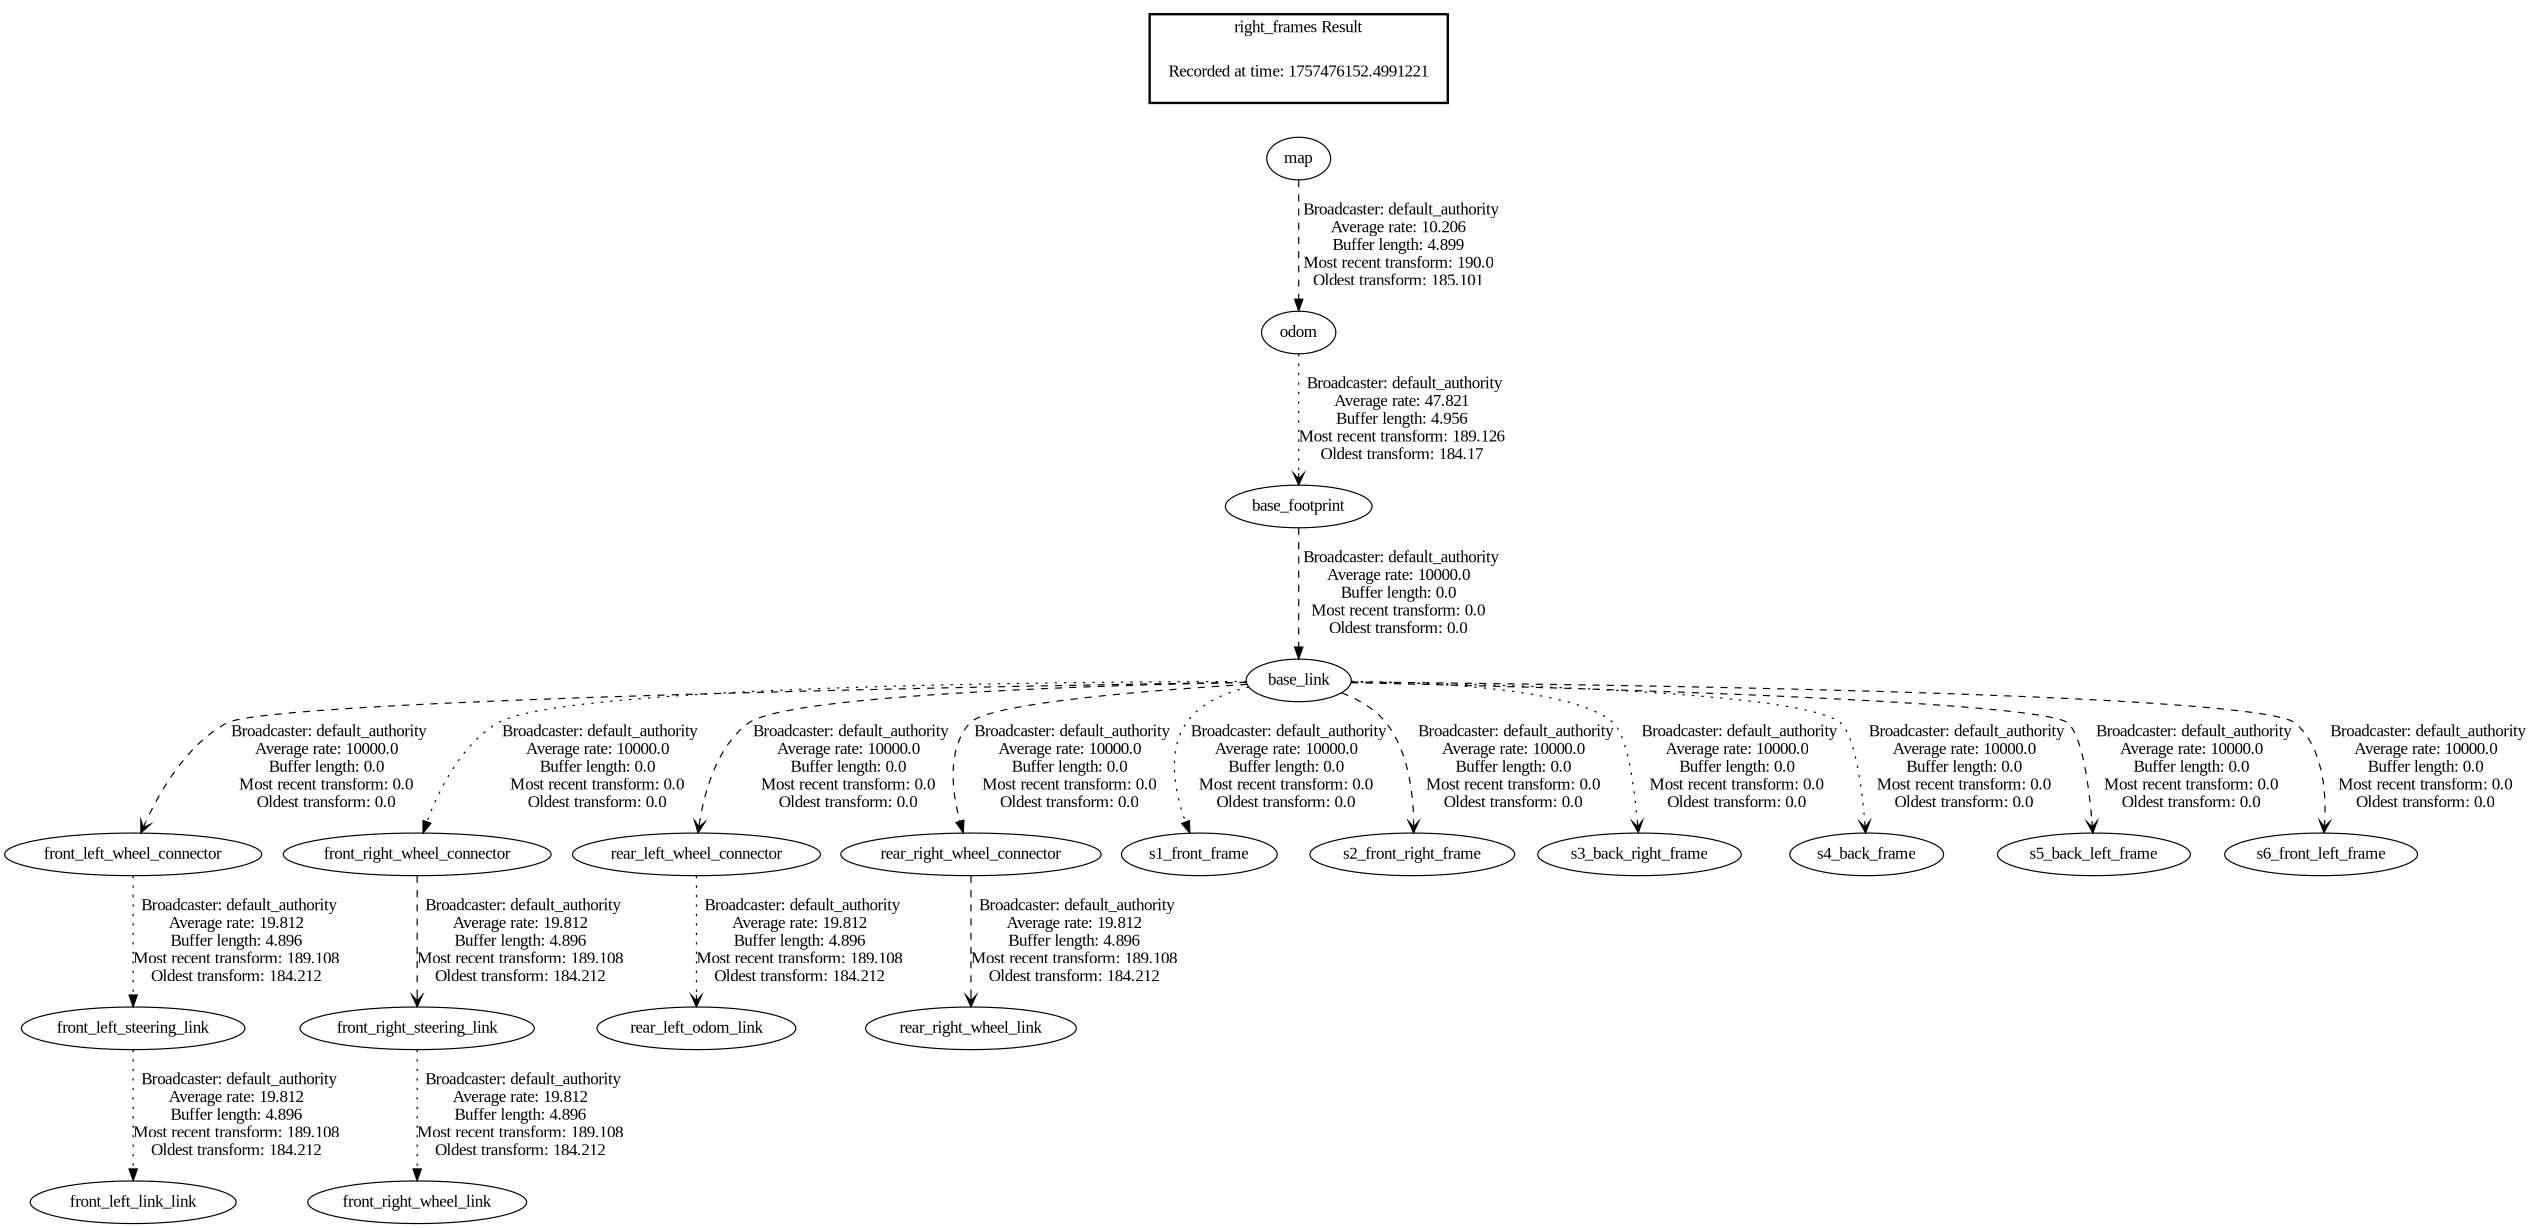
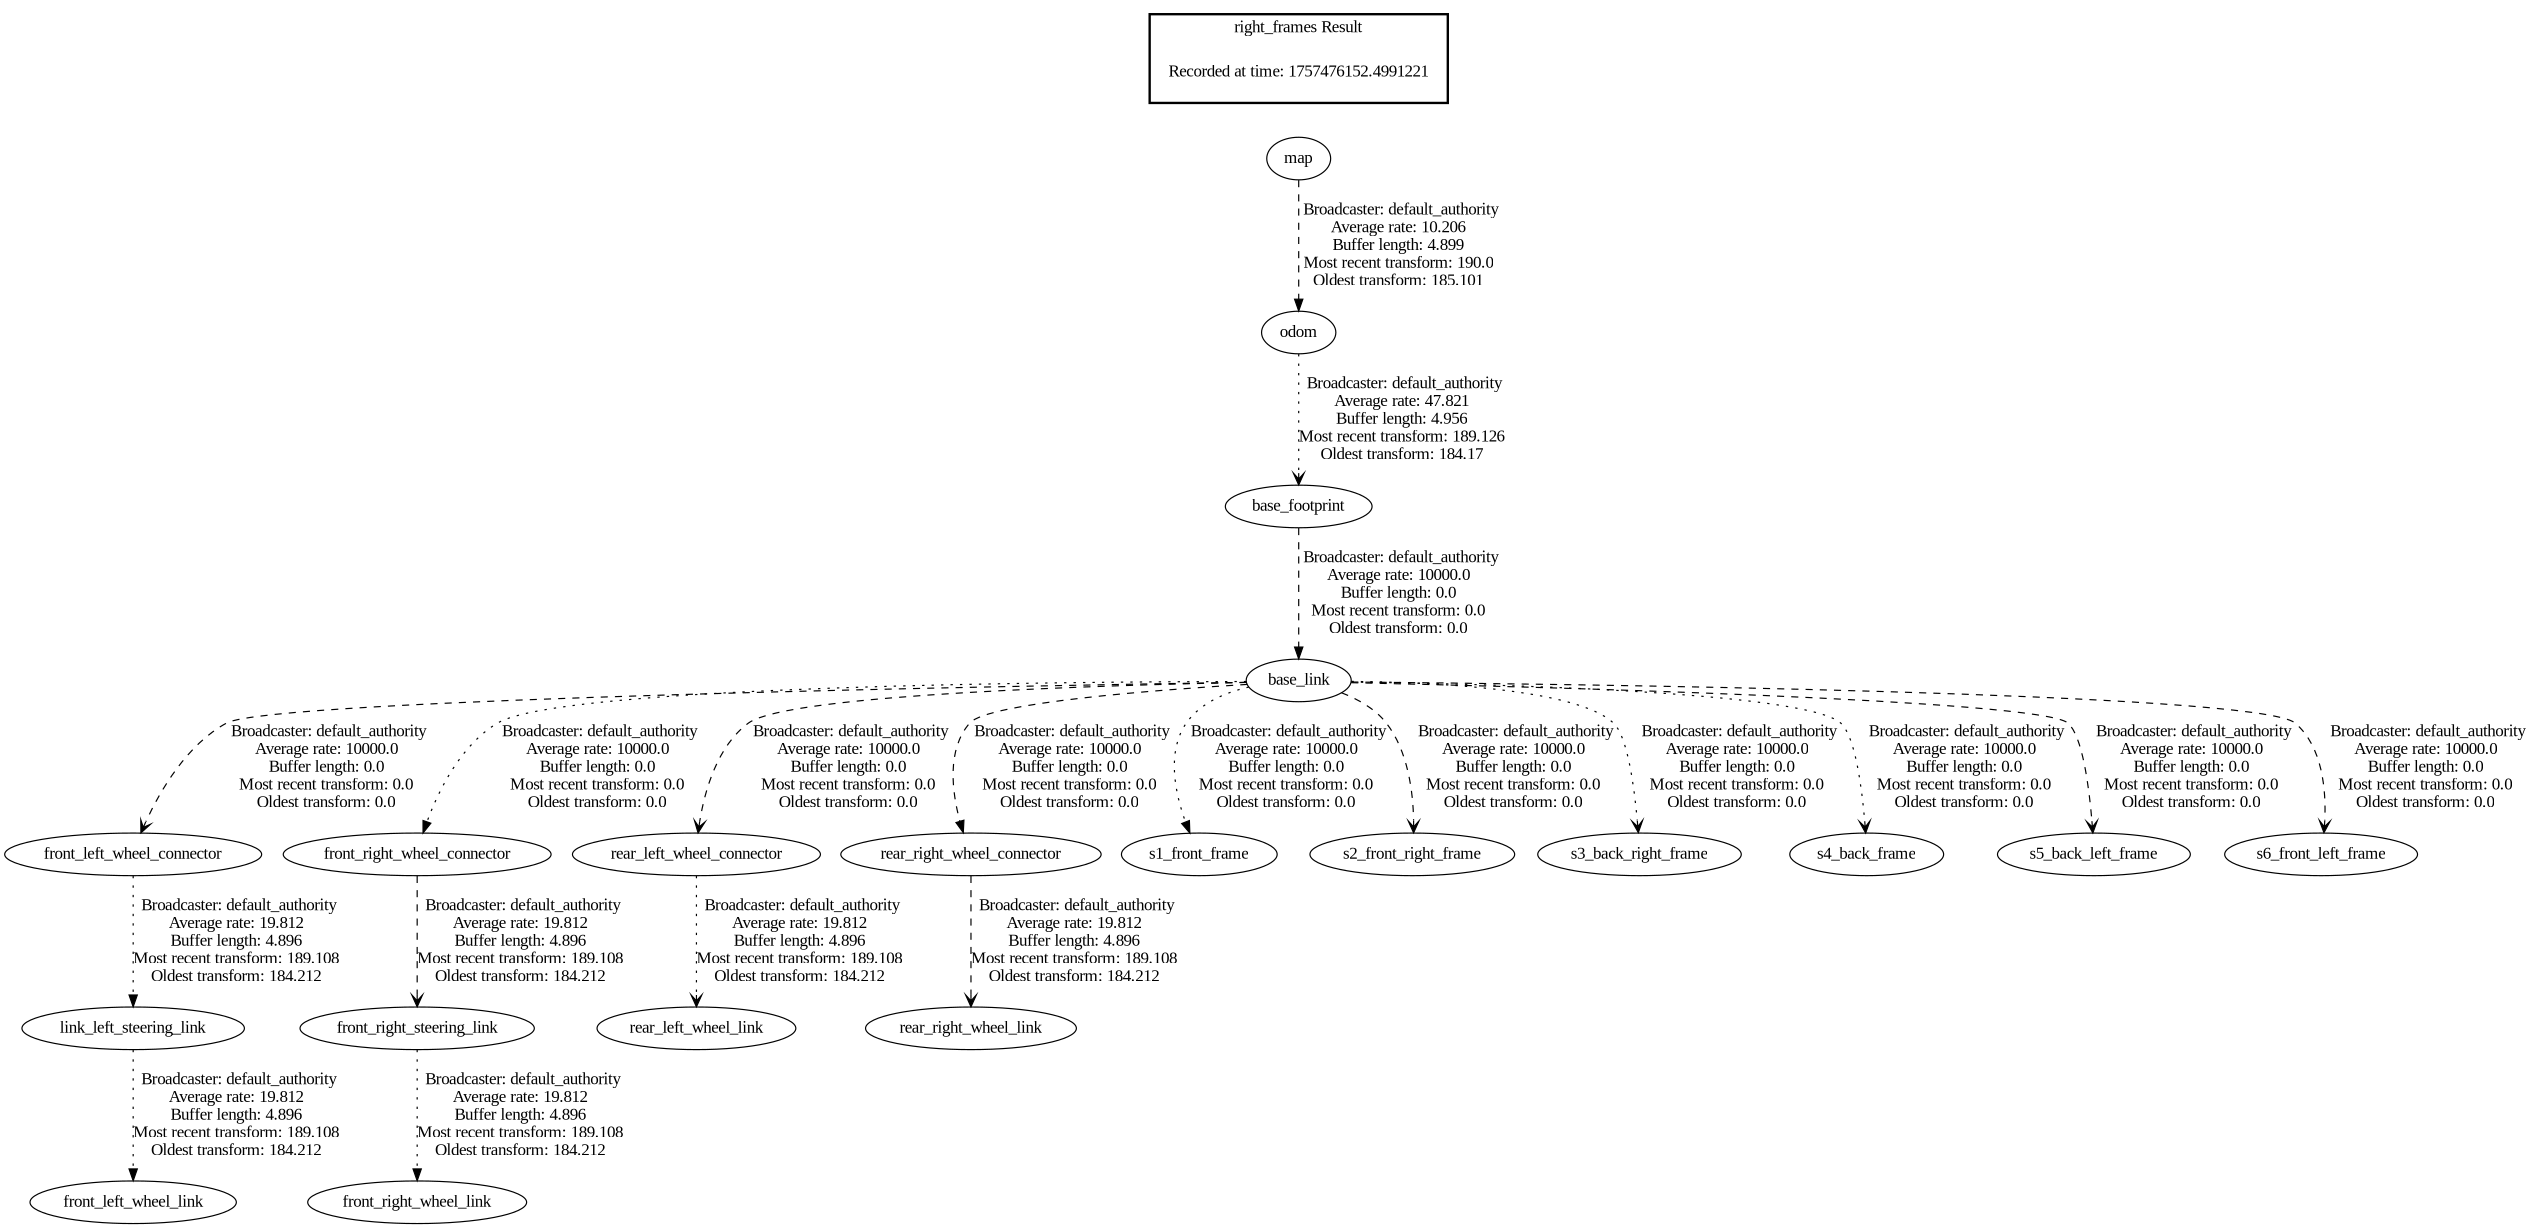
node "front_left_steering_link": label "front_left_steering_link" -> "link_left_steering_link"
node "rear_left_odom_link": label "rear_left_odom_link" -> "rear_left_wheel_link"
node "front_left_link_link": label "front_left_link_link" -> "front_left_wheel_link"
